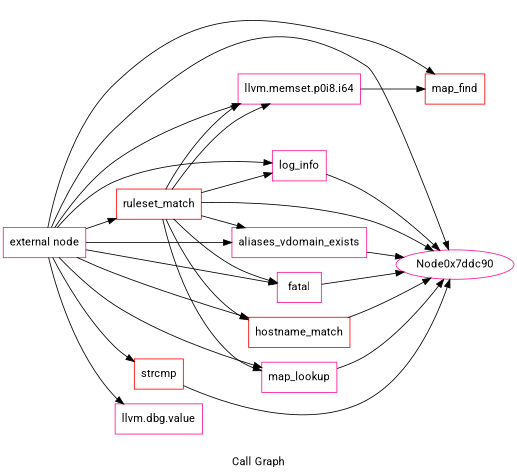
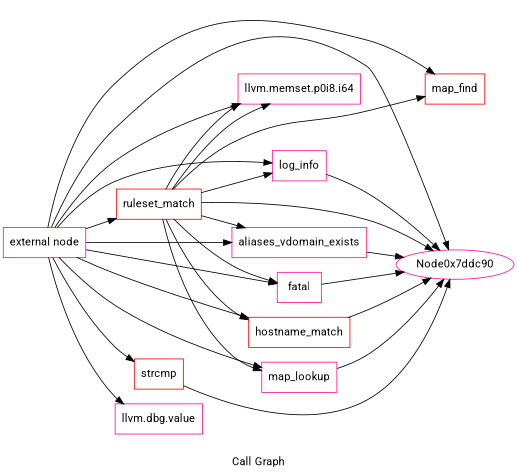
edge "llvm.memset.p0i8.i64" -> "map_find": now "ruleset_match" -> "map_find"
